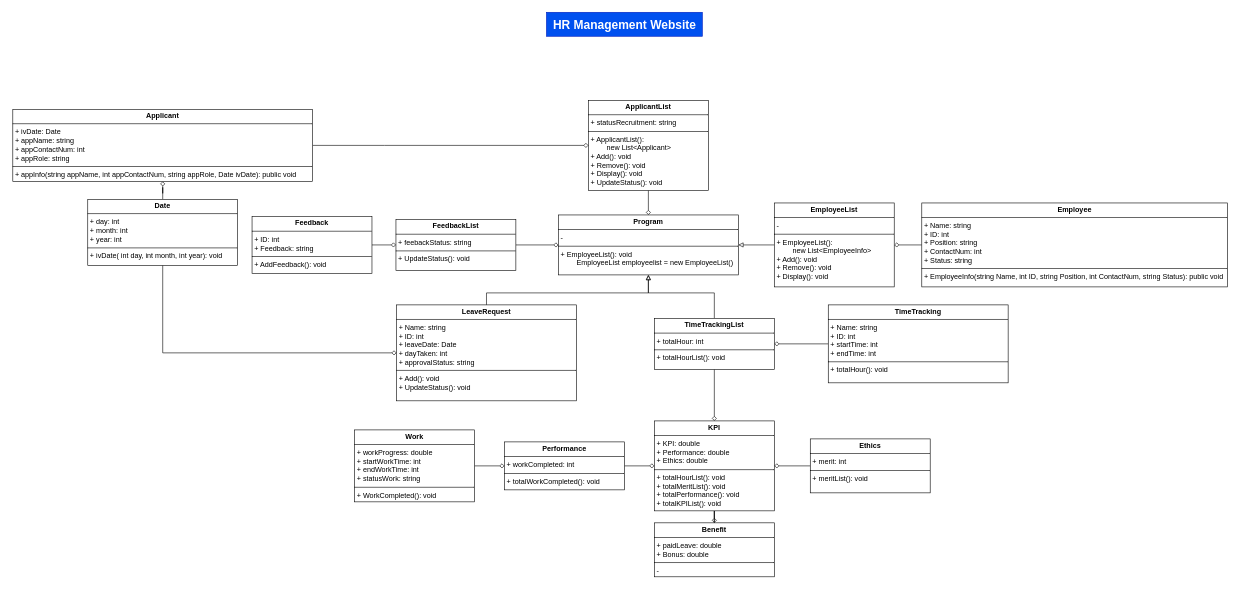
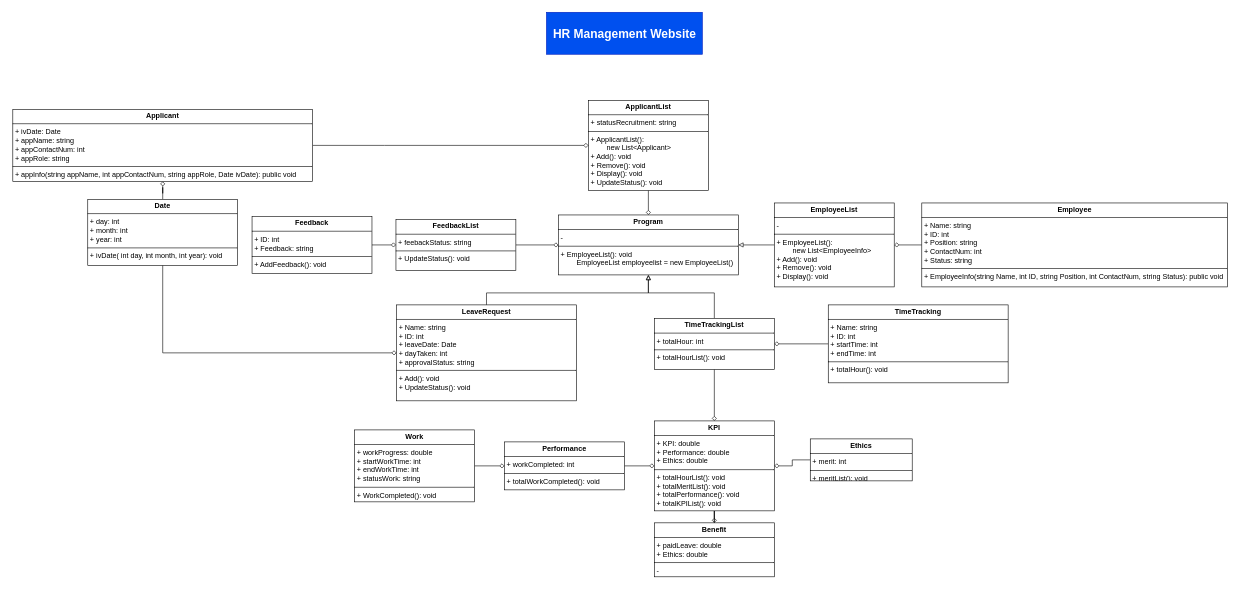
node "HR Management Website": size 156x24 -> 156x42
node "Ethics + merit: int + meritList(): void": size 120x54 -> 102x42
node "Benefit + paidLeave: double + Bonus: double -": label "Benefit + paidLeave: double + Bonus: double -" -> "Benefit + paidLeave: double + Ethics: double -"
